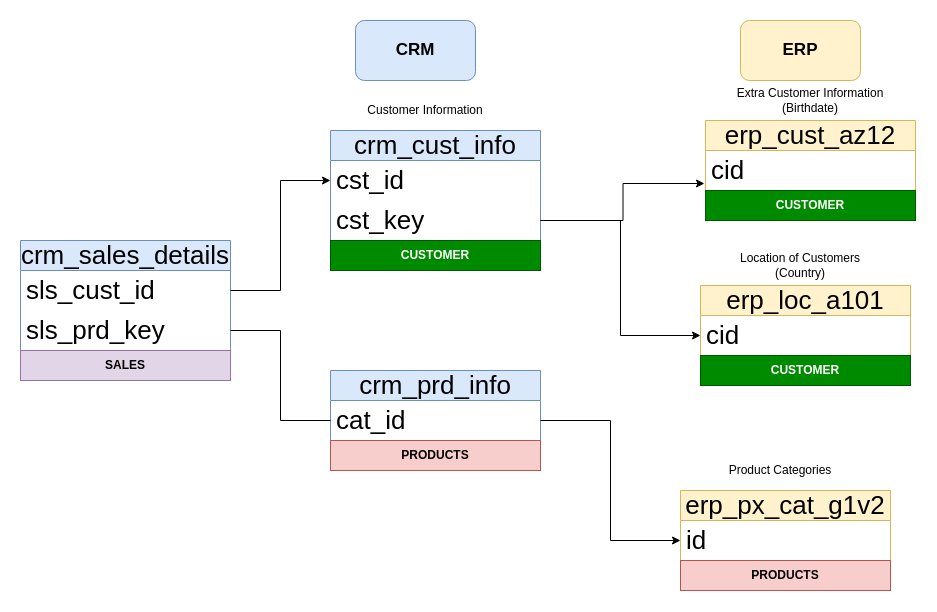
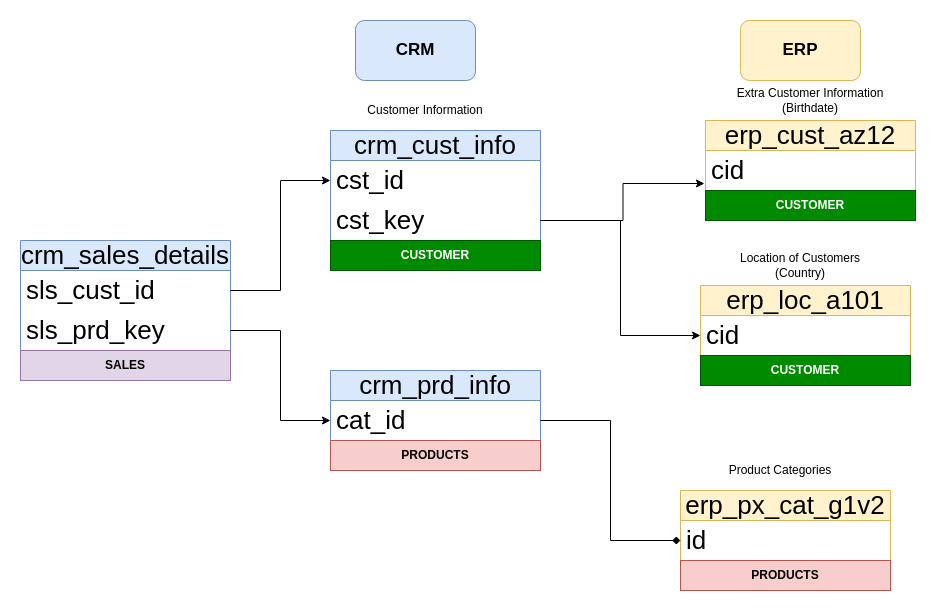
edge "sls_prd_key" -- "cat_id": arrowhead none -> classic
edge "cat_id" -> "id": arrowhead classic -> diamond
